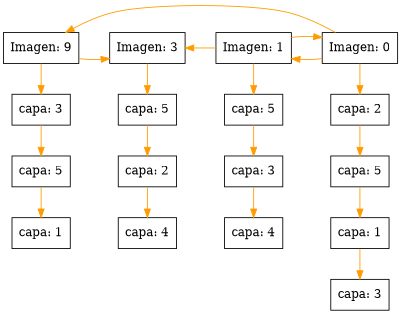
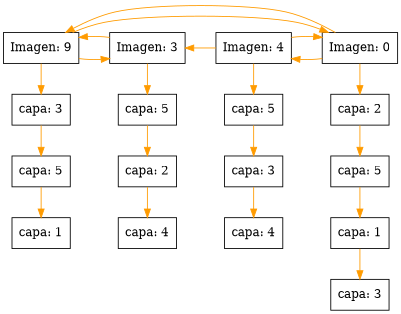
edge "Imagen: 9" -> "Imagen: 0": added
edge "Imagen: 3" -> "Imagen: 9": added
node "Imagen: 1": label "Imagen: 1" -> "Imagen: 4"
